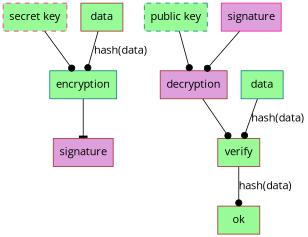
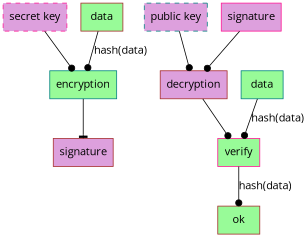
node "secret key": fillcolor palegreen -> plum
node "public key": fillcolor palegreen -> plum
node "verify": color brown -> deeppink
